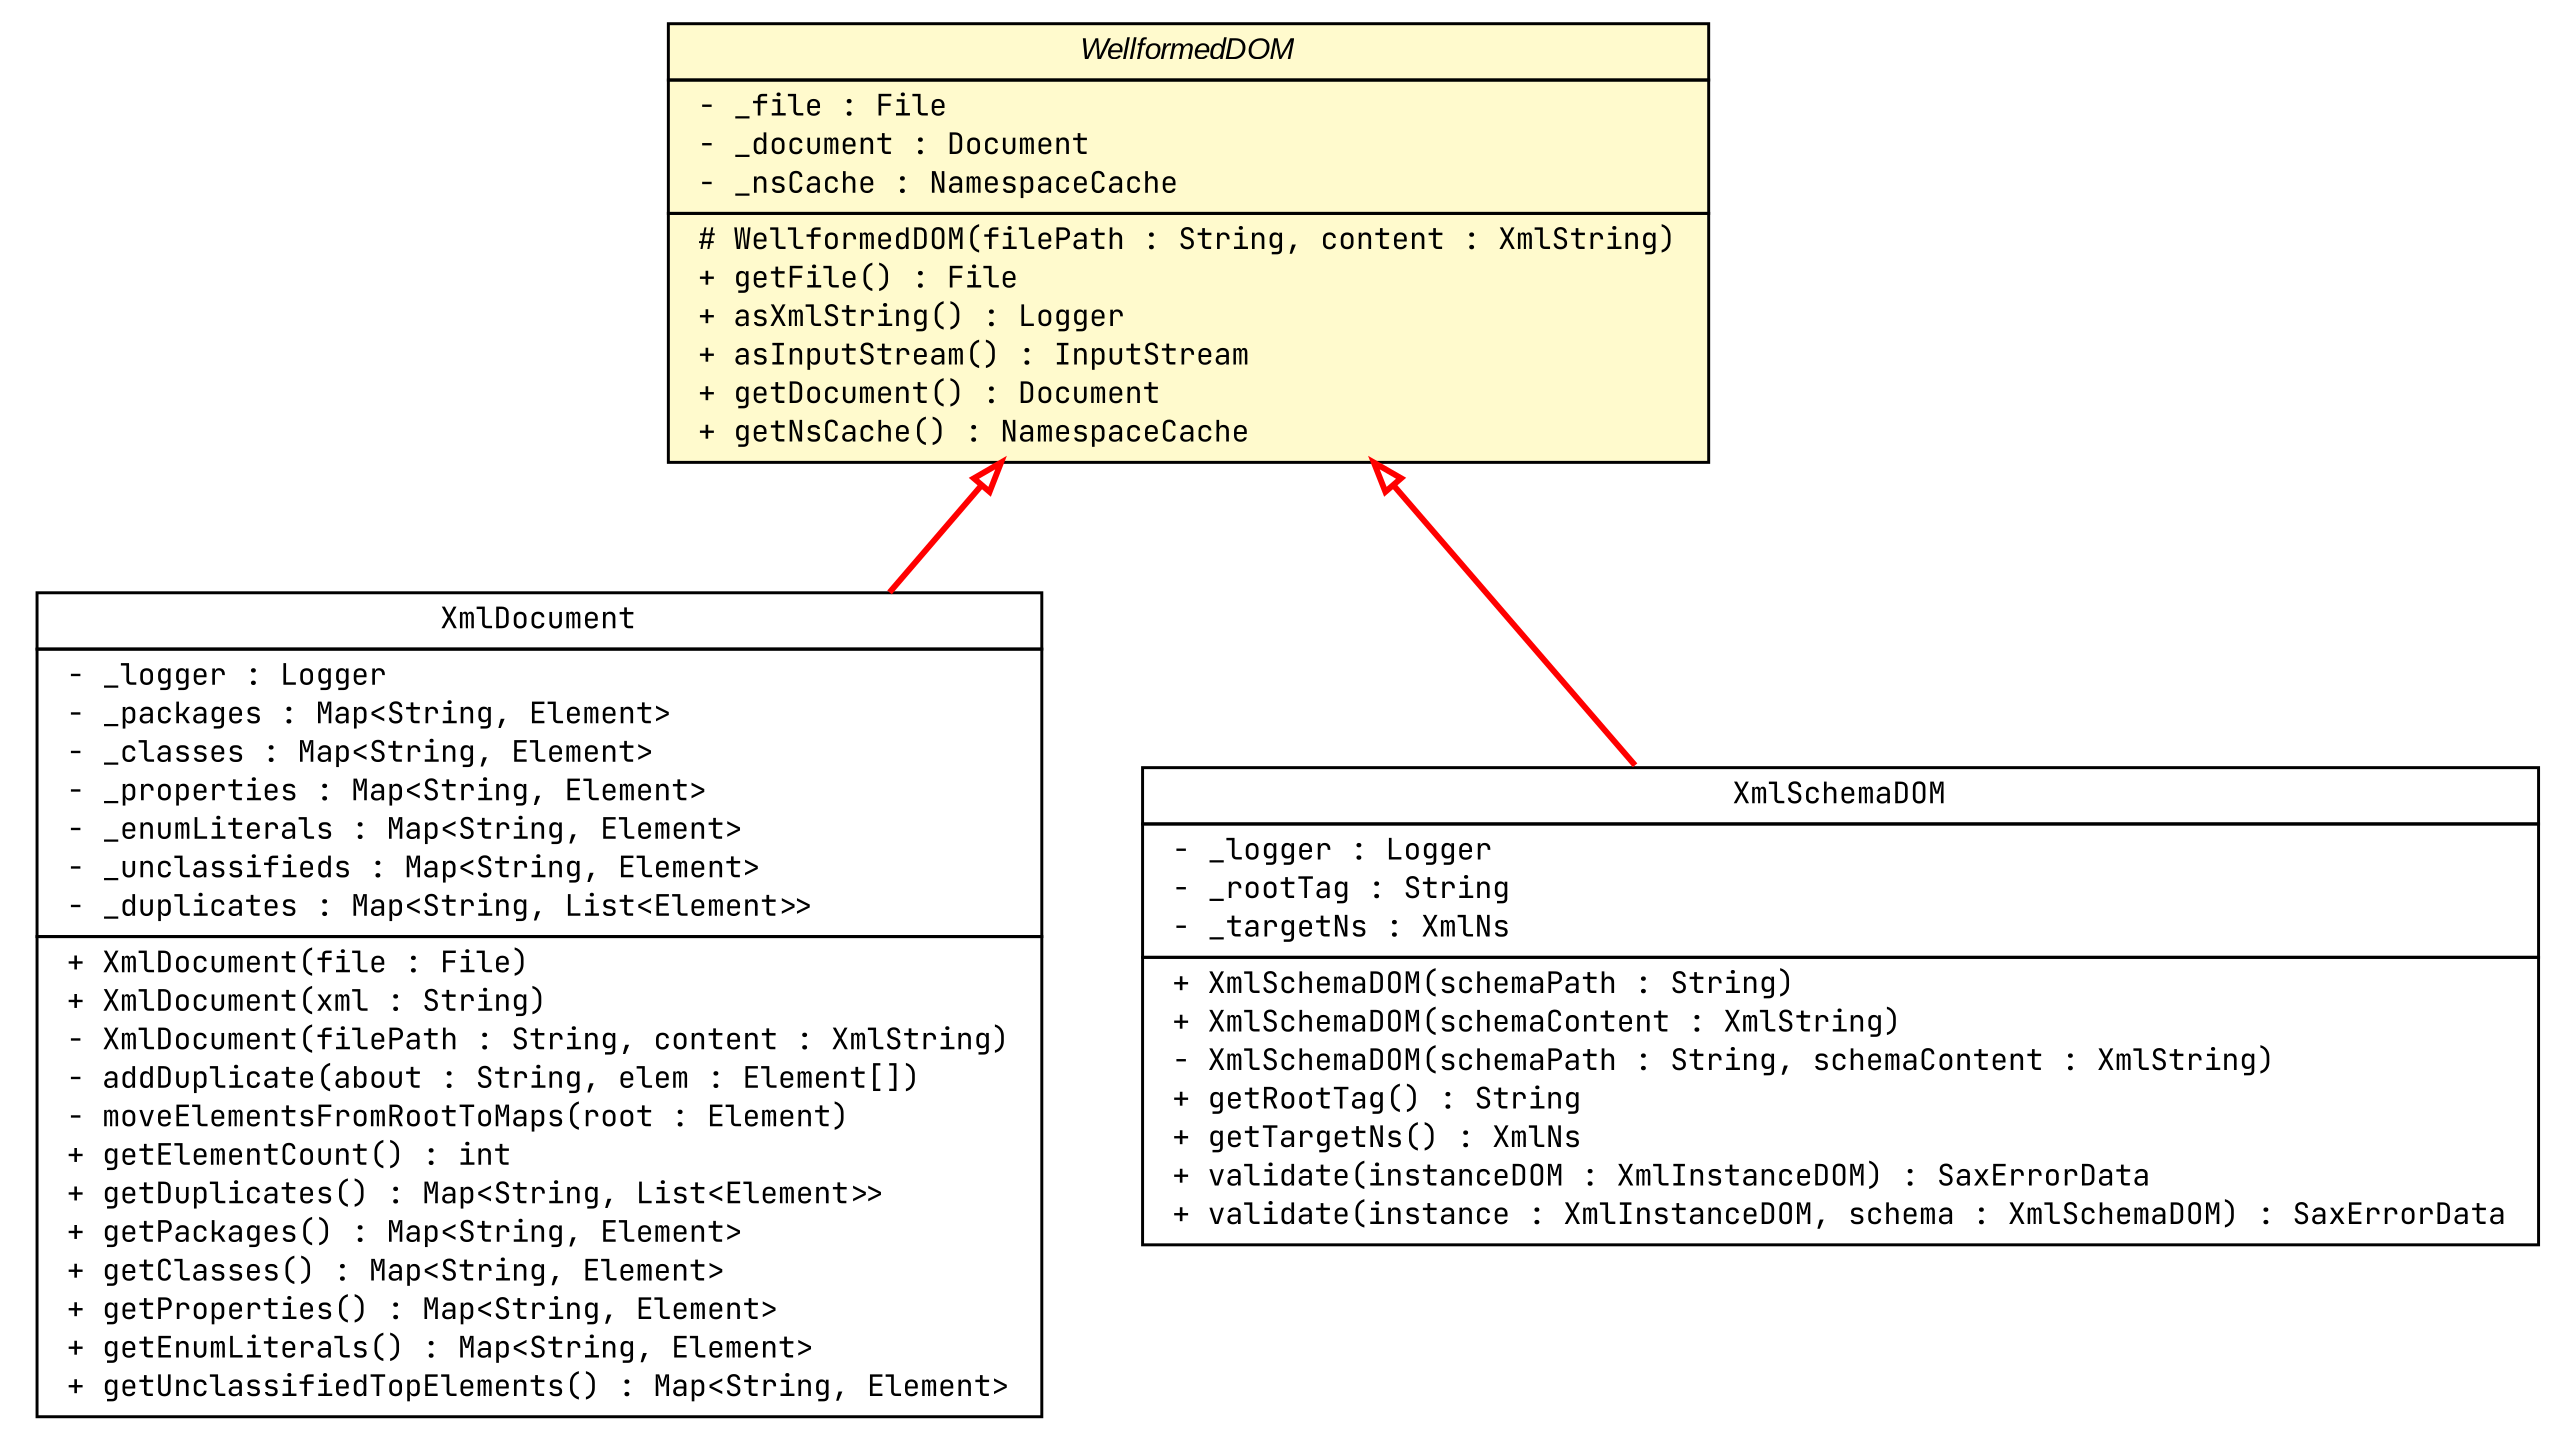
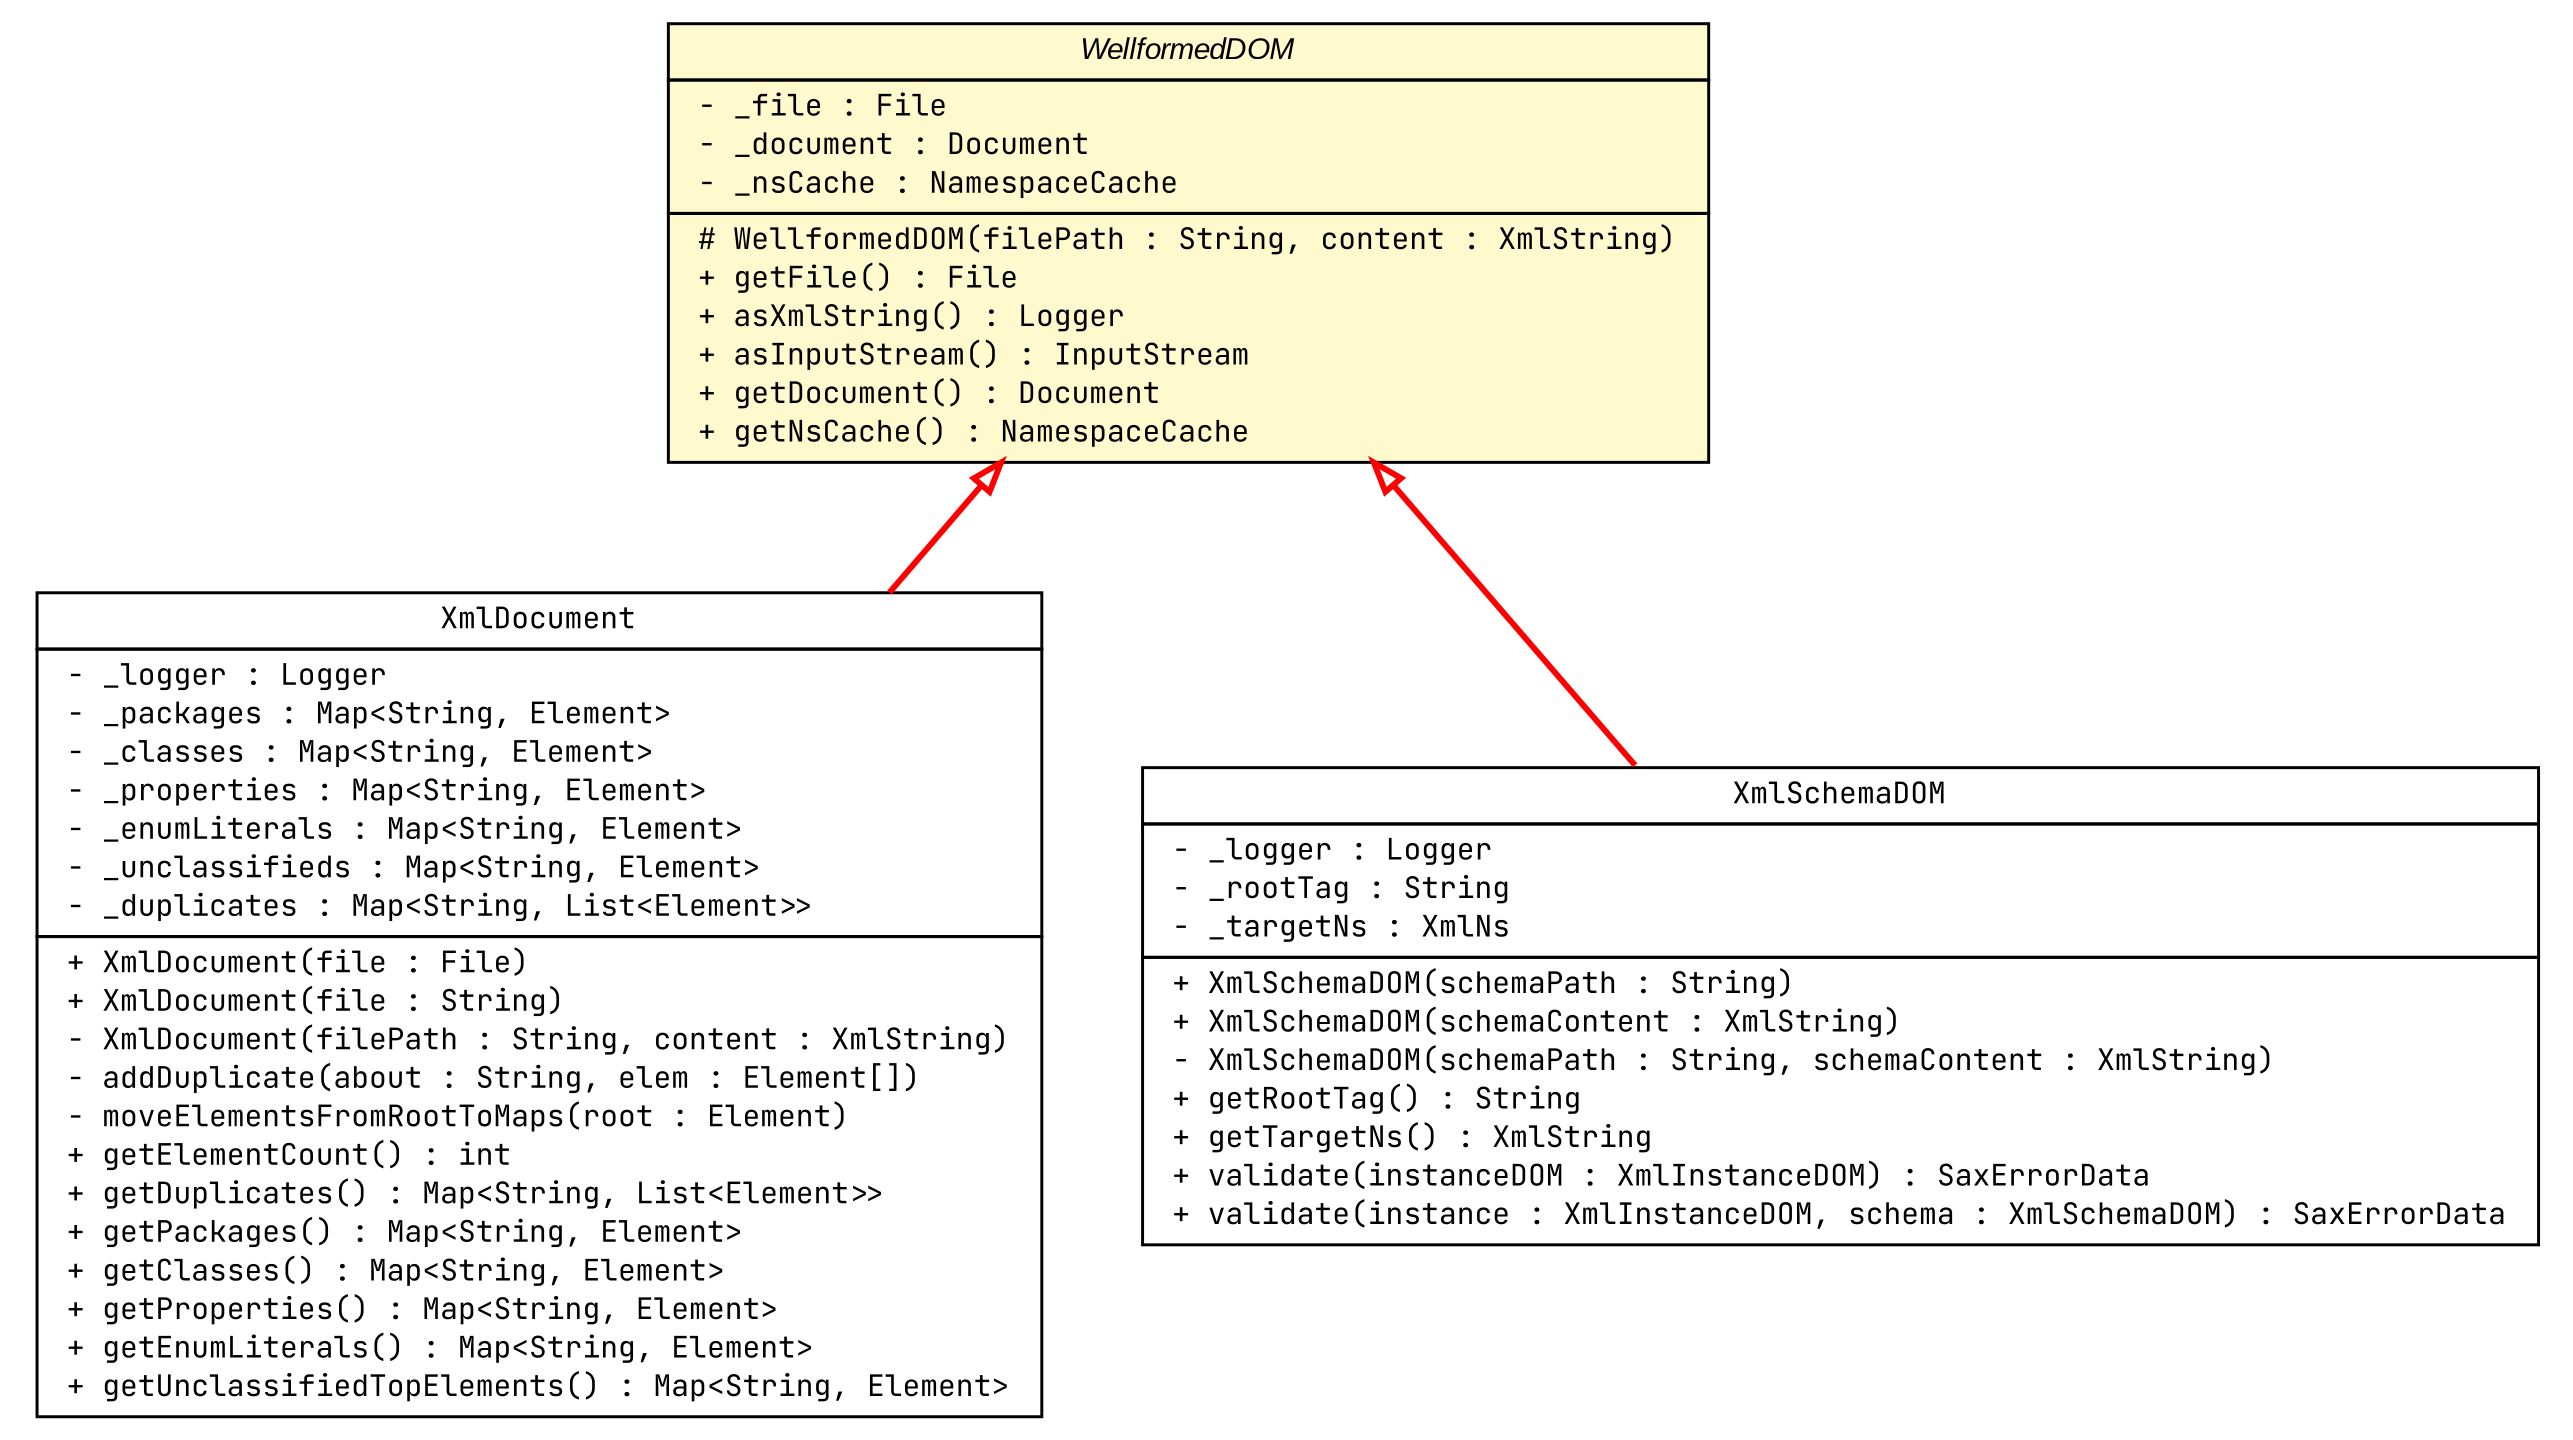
node "XmlDocument": text "+ XmlDocument(xml : String)" -> "+ XmlDocument(file : String)"
node "XmlSchemaDOM": text "+ getTargetNs() : XmlNs" -> "+ getTargetNs() : XmlString"
